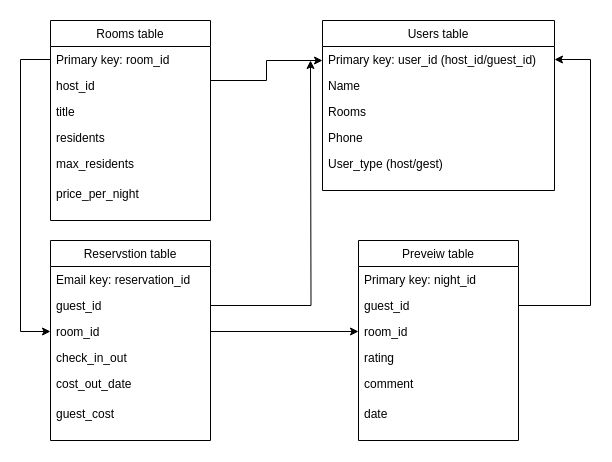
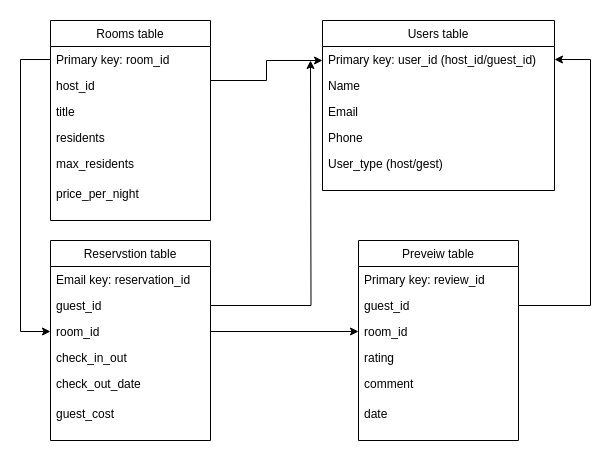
node "Rooms": label "Rooms" -> "Email"
node "Primary key: night_id": label "Primary key: night_id" -> "Primary key: review_id"
node "cost_out_date": label "cost_out_date" -> "check_out_date"
